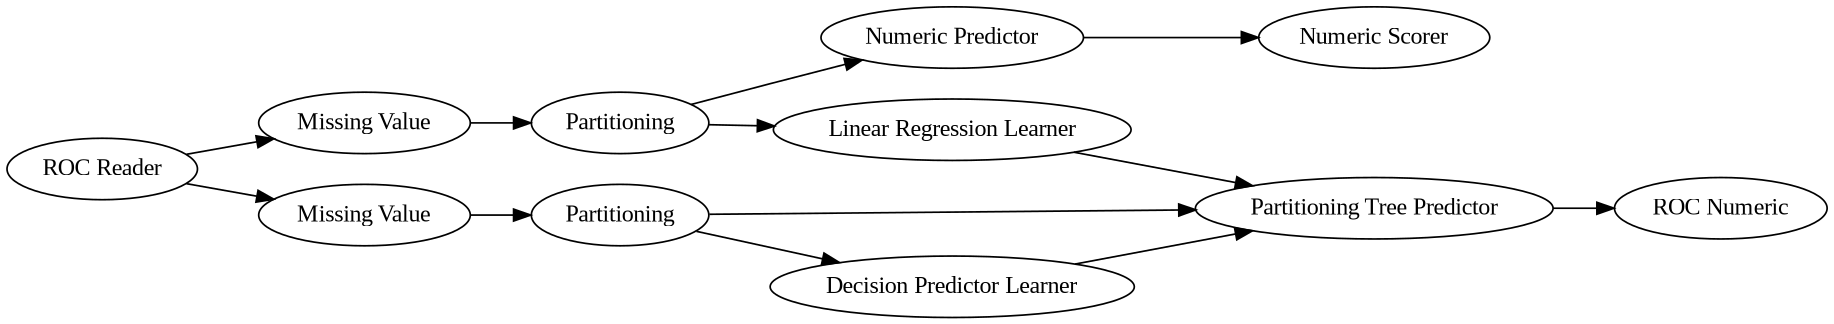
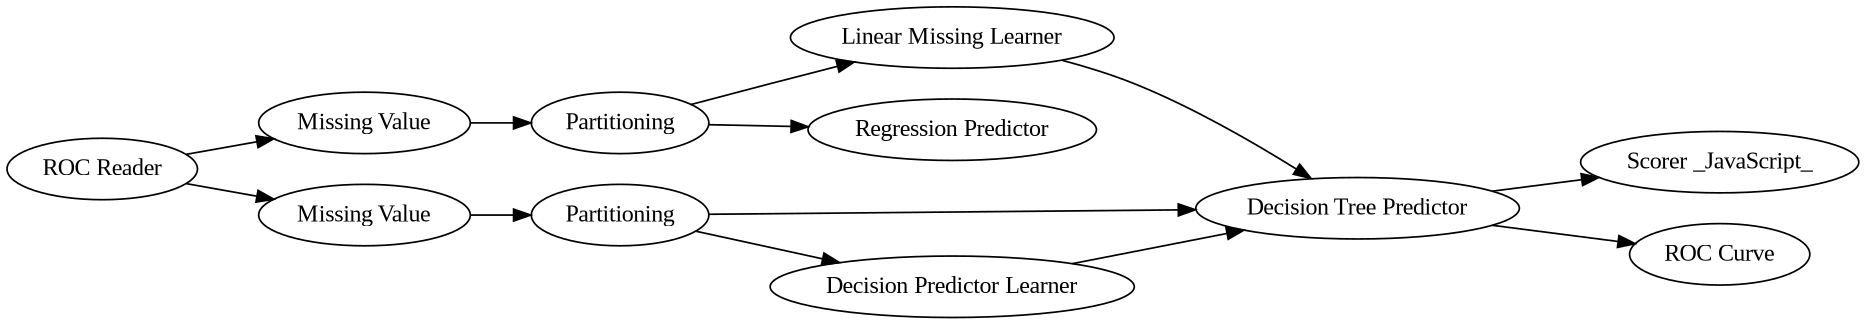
node "Numeric Predictor": label "Numeric Predictor" -> "Regression Predictor"
node "Numeric Scorer": removed
node "Linear Regression Learner": label "Linear Regression Learner" -> "Linear Missing Learner"
node "Scorer _JavaScript_": added
node "Partitioning Tree Predictor": label "Partitioning Tree Predictor" -> "Decision Tree Predictor"
node "ROC Numeric": label "ROC Numeric" -> "ROC Curve"
